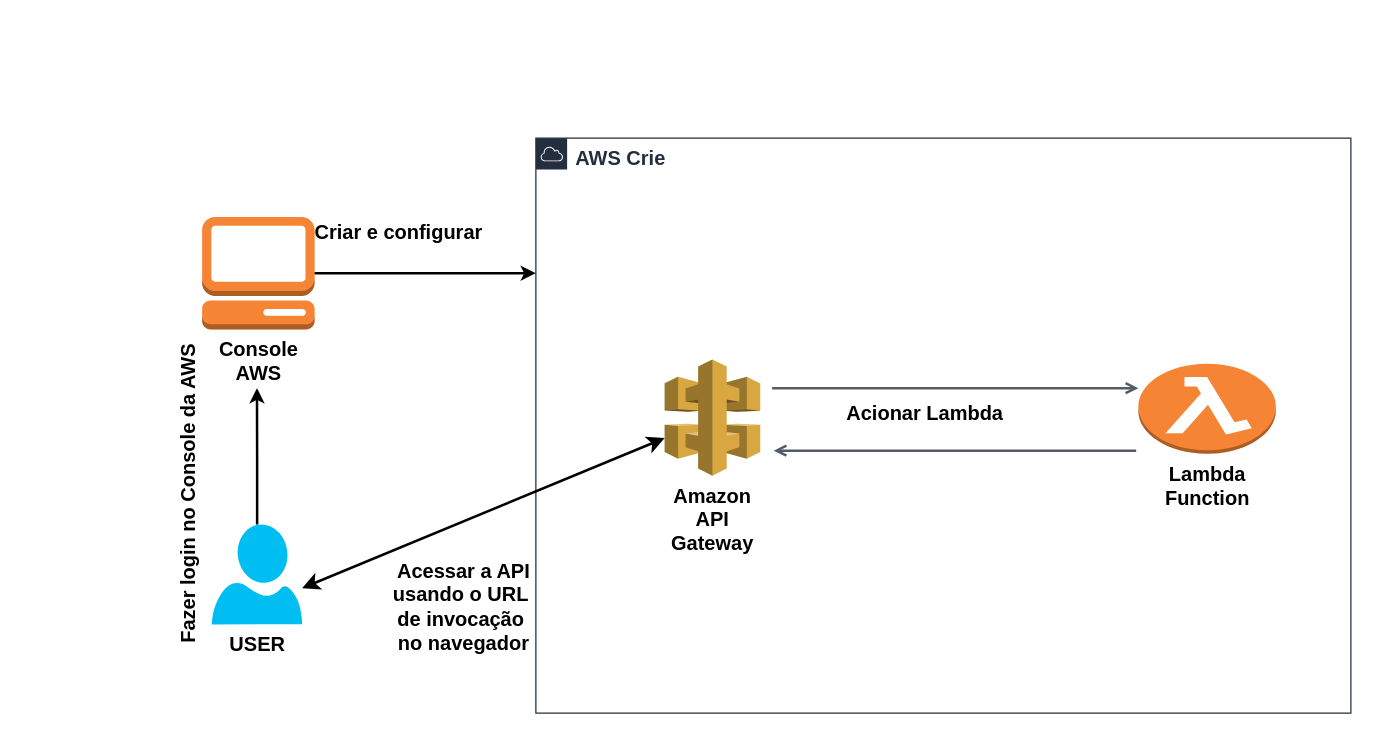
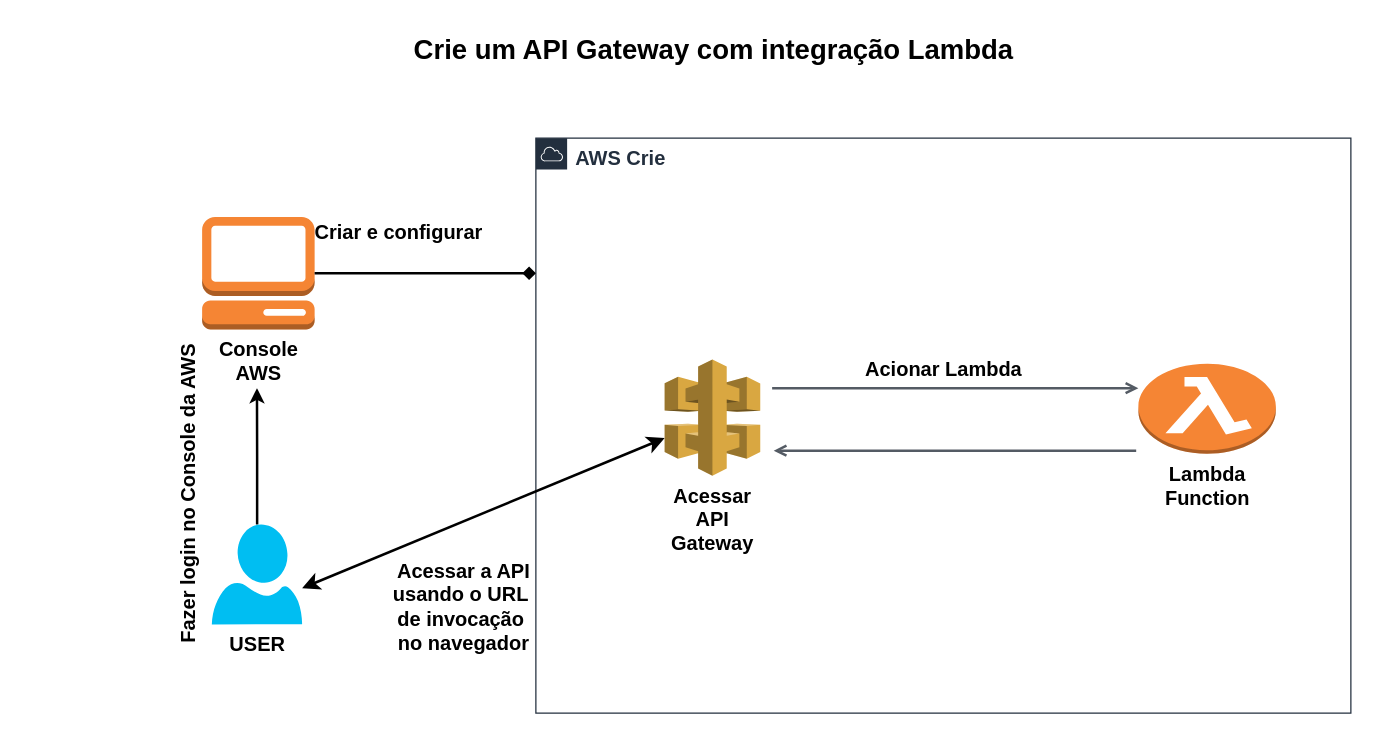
node "Crie um API Gateway com integração Lambda": added
edge "Console AWS" -> "AWS Crie": arrowhead classic -> diamond
node "Acionar Lambda": moved (924, 413) -> (943, 369)
node "Amazon API Gateway": label "Amazon API Gateway" -> "Acessar API Gateway"
